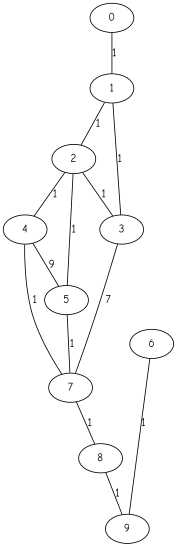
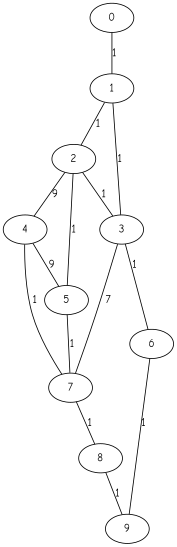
edge "2" -- "4": label "1" -> "9"
edge "3" -- "6": added, label "1"
